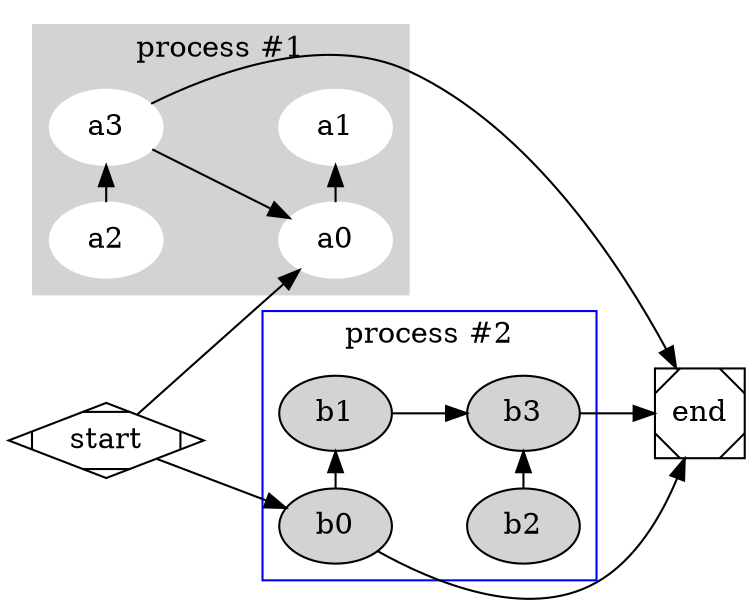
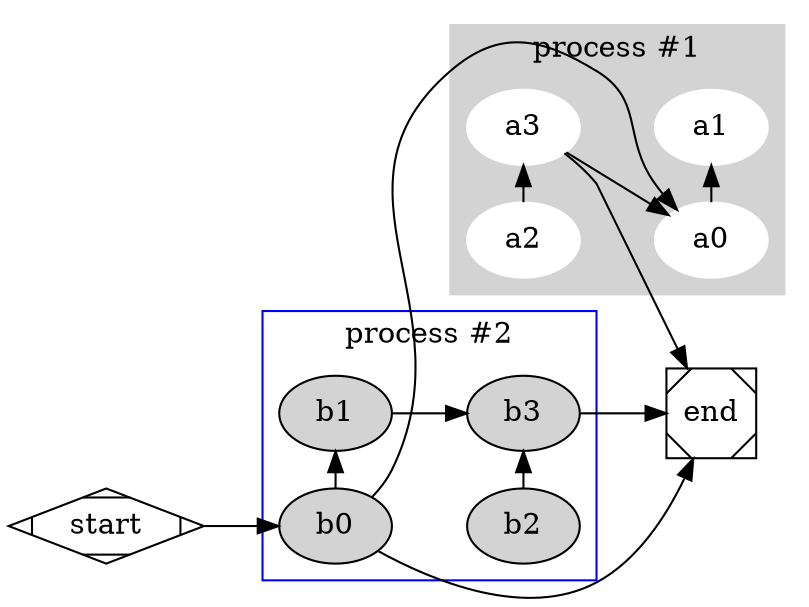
edge "start" -> "a0": now "b0" -> "a0"
